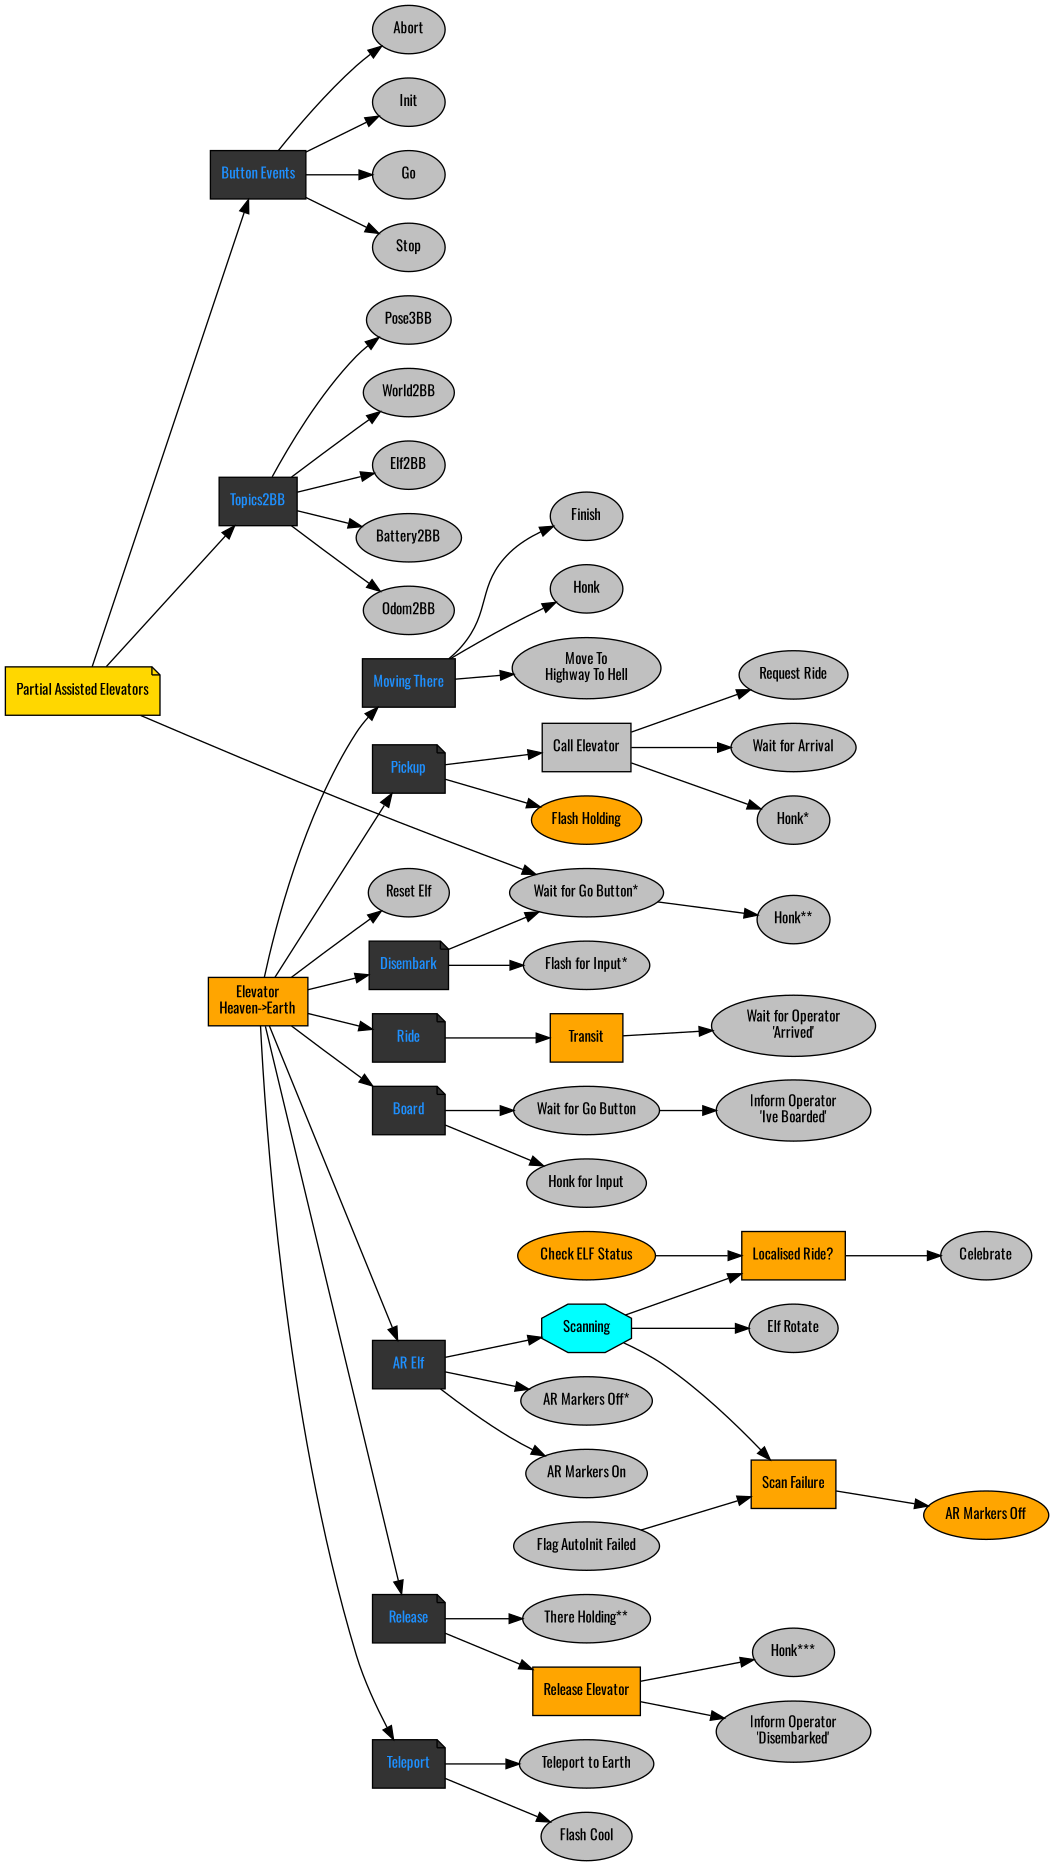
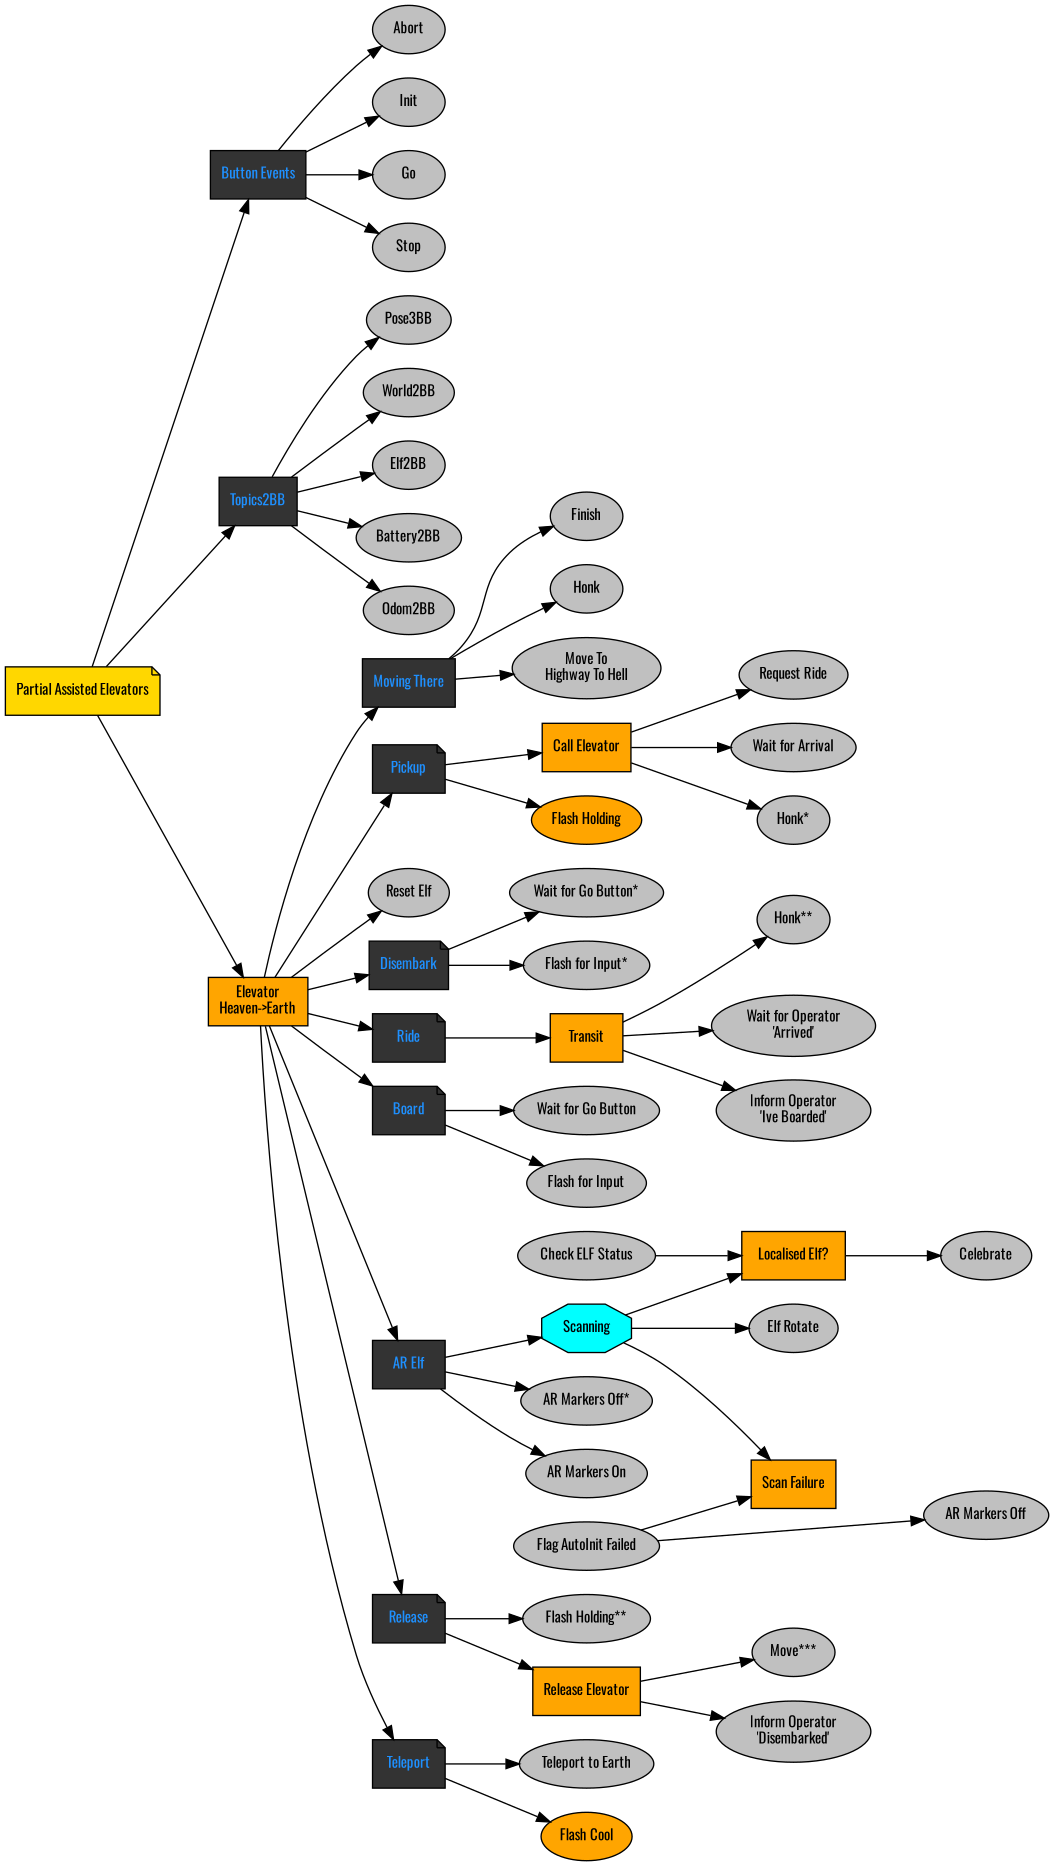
node "Call Elevator": fillcolor gray -> orange
edge "Partial Assisted Elevators" -> "Wait for Go Button*": now "Partial Assisted Elevators" -> "Elevator Heaven->Earth"
edge "Wait for Go Button*" -> "Honk**": now "Transit" -> "Honk**"
edge "Wait for Go Button" -> "Inform Operator 'Ive Boarded'": now "Transit" -> "Inform Operator 'Ive Boarded'"
node "Honk for Input": label "Honk for Input" -> "Flash for Input"
node "Check ELF Status": fillcolor orange -> gray
node "Localised Ride?": label "Localised Ride?" -> "Localised Elf?"
edge "Scan Failure" -> "AR Markers Off": now "Flag AutoInit Failed" -> "AR Markers Off"
node "AR Markers Off": fillcolor orange -> gray
node "There Holding**": label "There Holding**" -> "Flash Holding**"
node "Honk***": label "Honk***" -> "Move***"
node "Flash Cool": fillcolor gray -> orange
